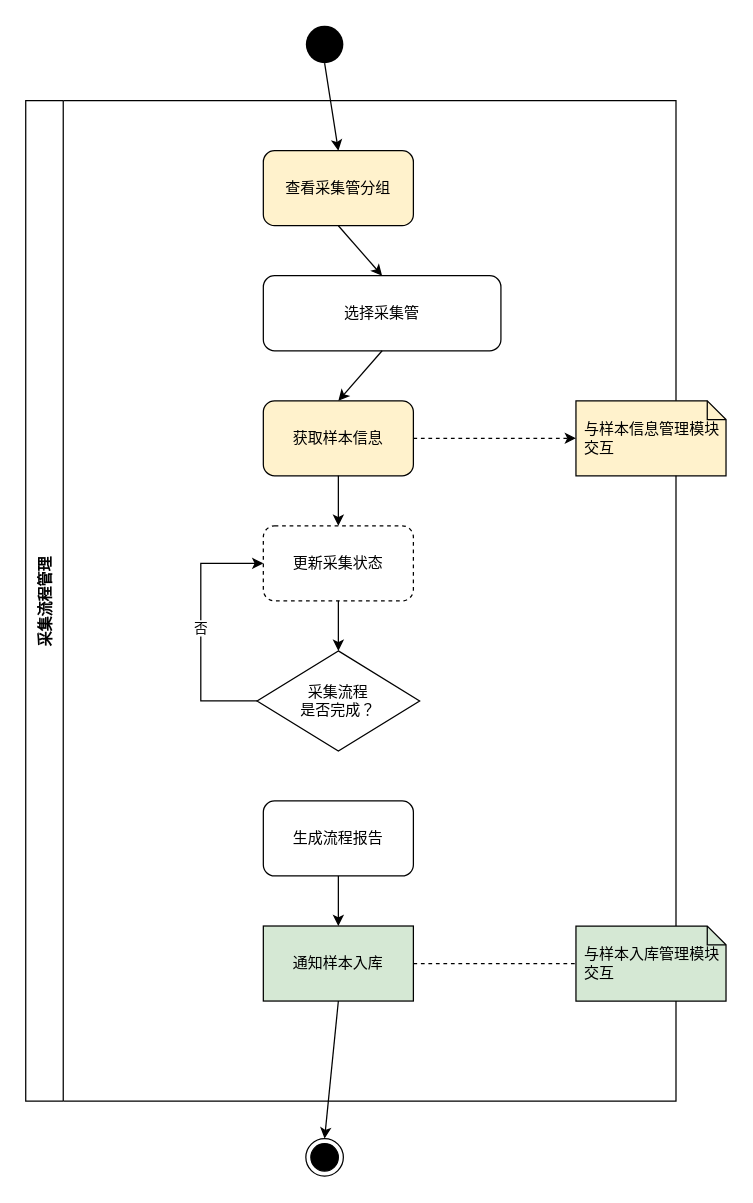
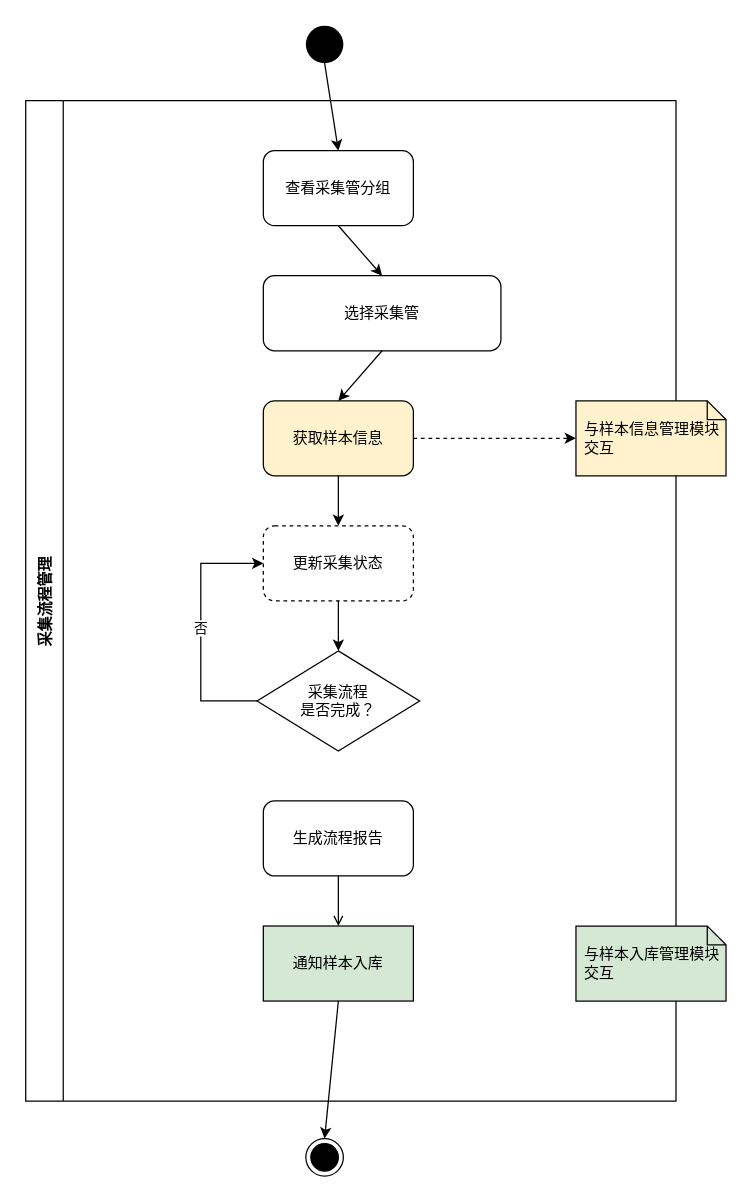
node "查看采集管分组": fillcolor #fff2cc -> #ffffff
edge "生成流程报告" -> "通知样本入库": arrowhead classic -> open
edge "通知样本入库" -- "与样本入库管理模块交互": removed
